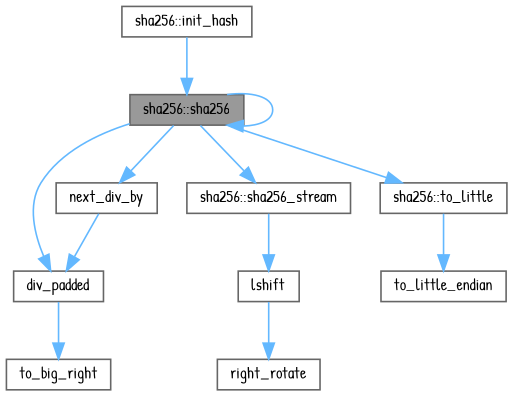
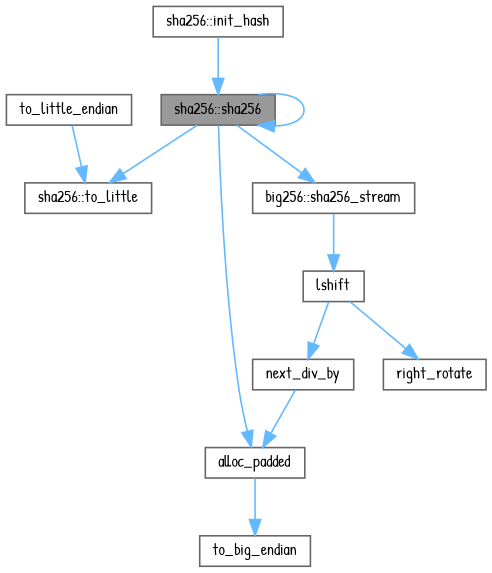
edge "sha256::sha256" -> "next_div_by": now "lshift" -> "next_div_by"
node "sha256::sha256_stream": label "sha256::sha256_stream" -> "big256::sha256_stream"
edge "sha256::to_little" -> "to_little_endian": reversed
node "div_padded": label "div_padded" -> "alloc_padded"
node "to_big_right": label "to_big_right" -> "to_big_endian"
